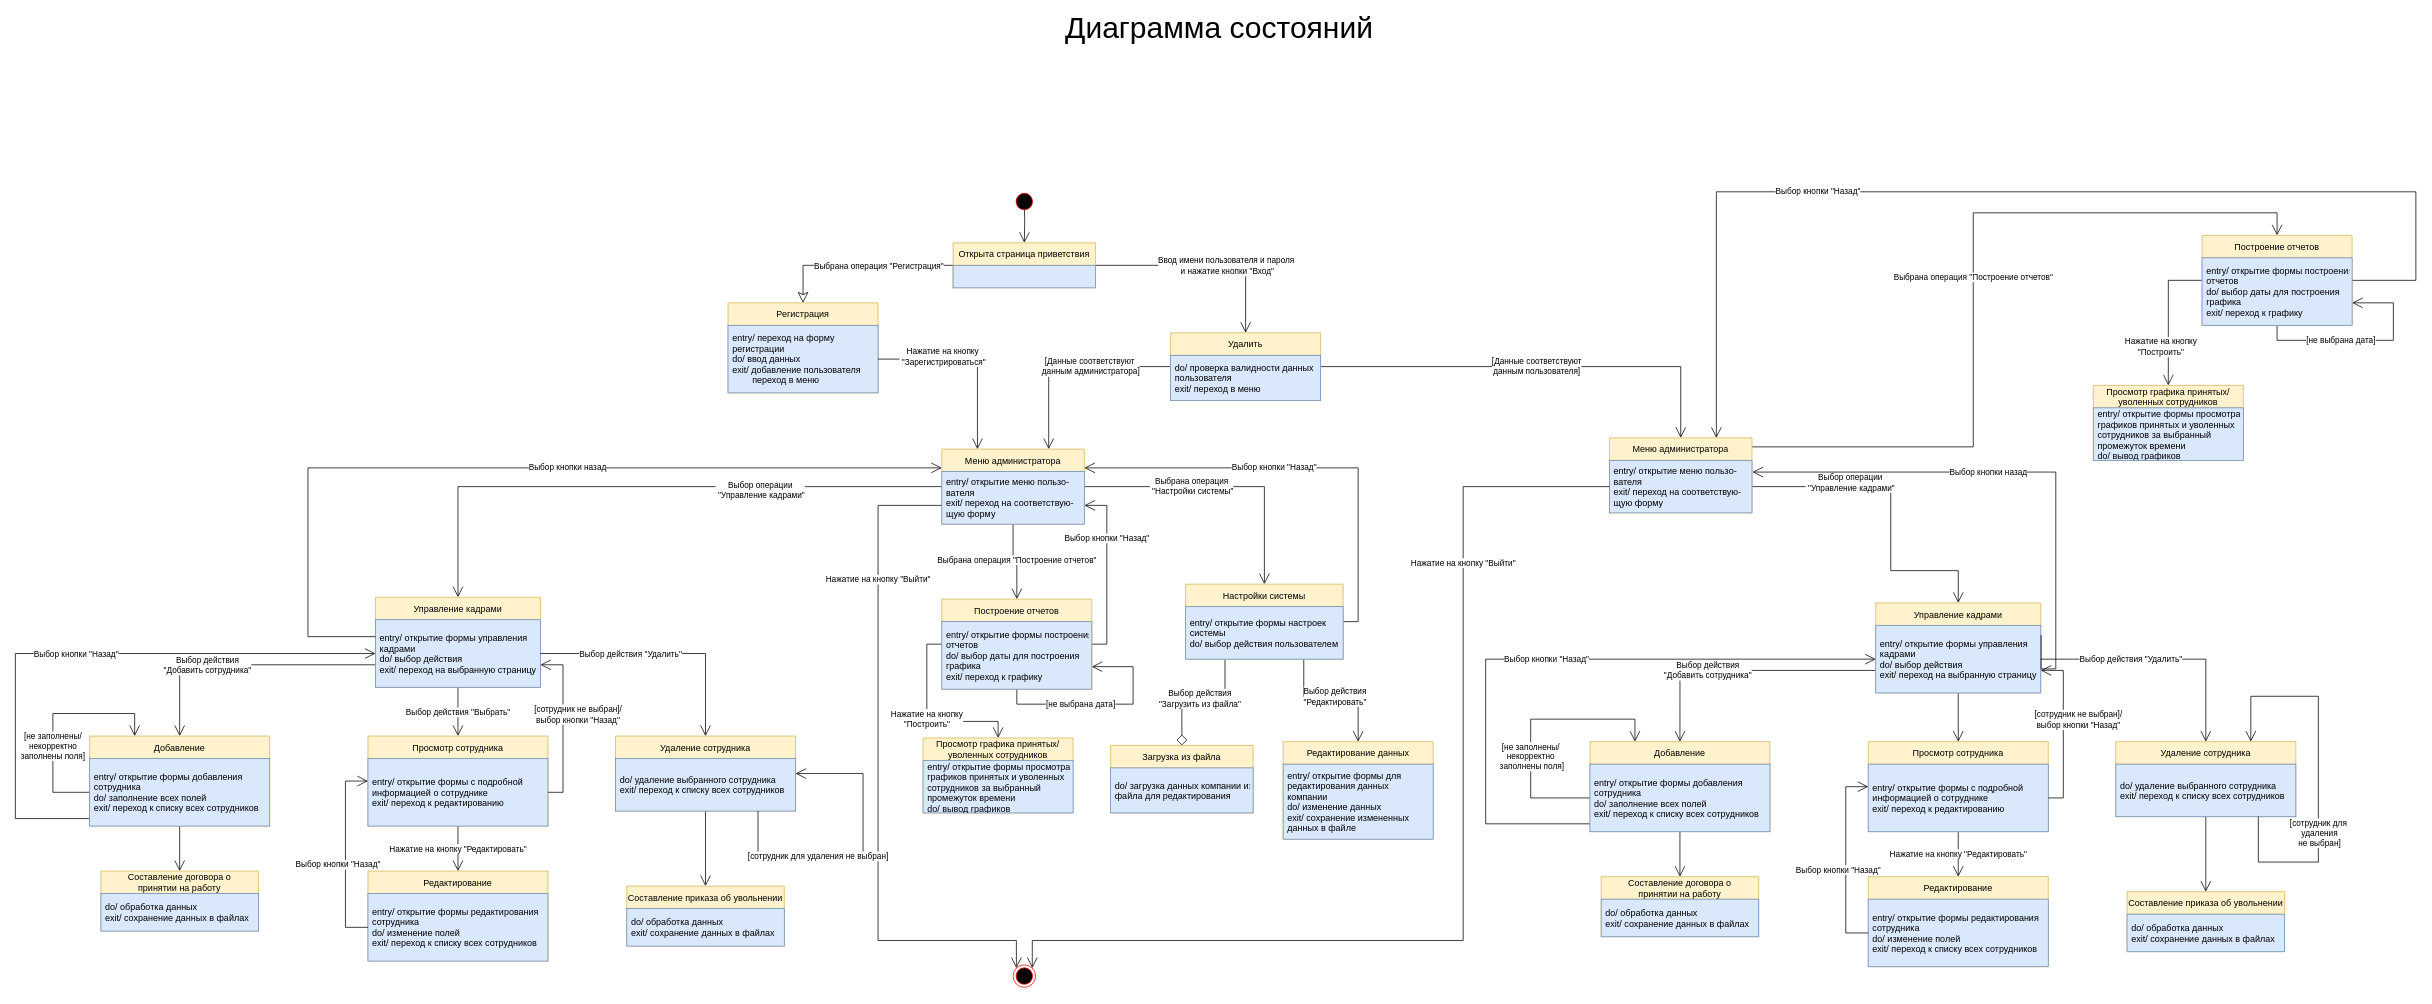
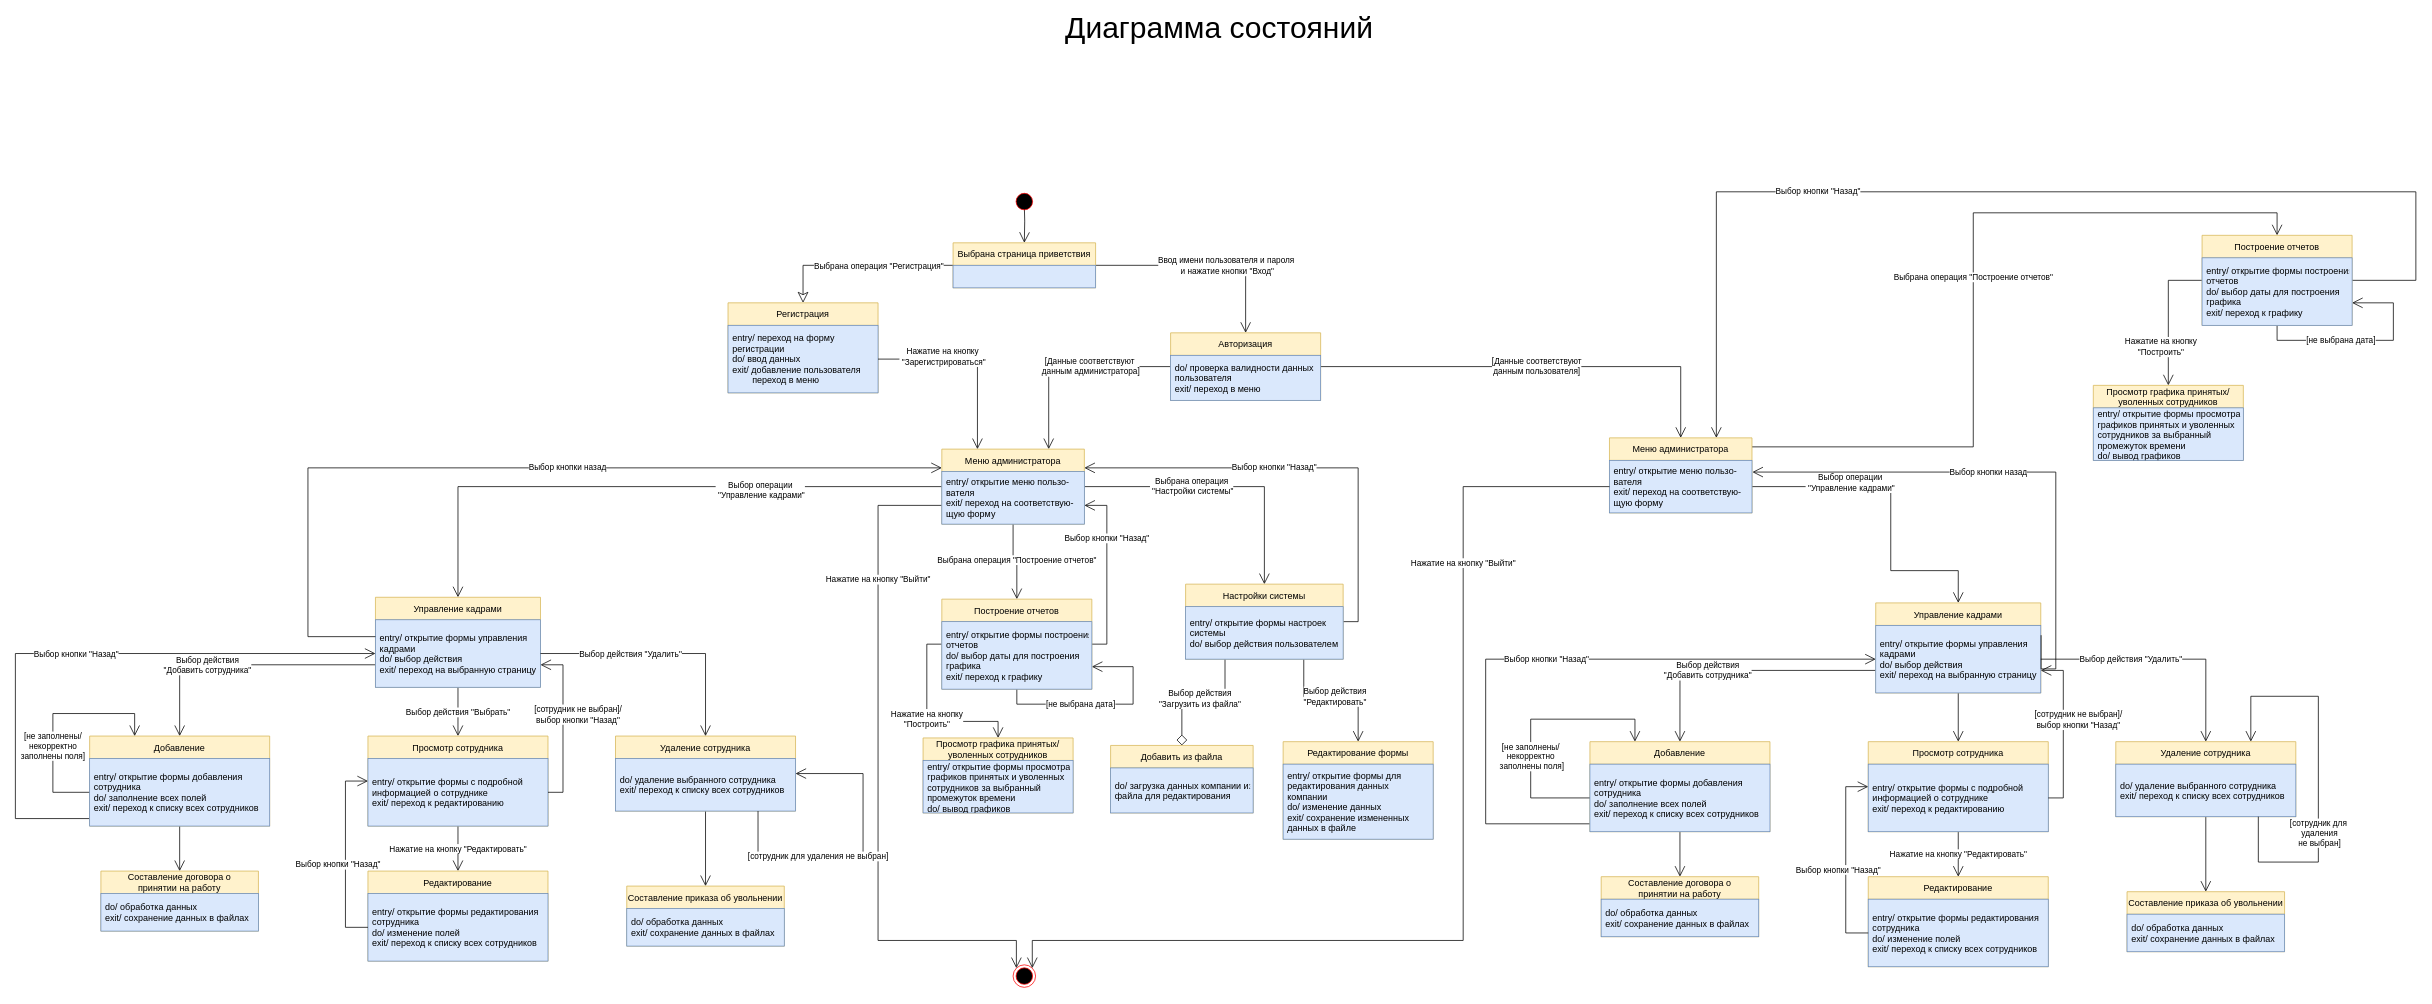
node "Открыта страница приветствия": label "Открыта страница приветствия" -> "Выбрана страница приветствия"
node "Удалить": label "Удалить" -> "Авторизация"
node "Редактирование данных": label "Редактирование данных" -> "Редактирование формы"
node "Загрузка из файла": label "Загрузка из файла" -> "Добавить из файла"
